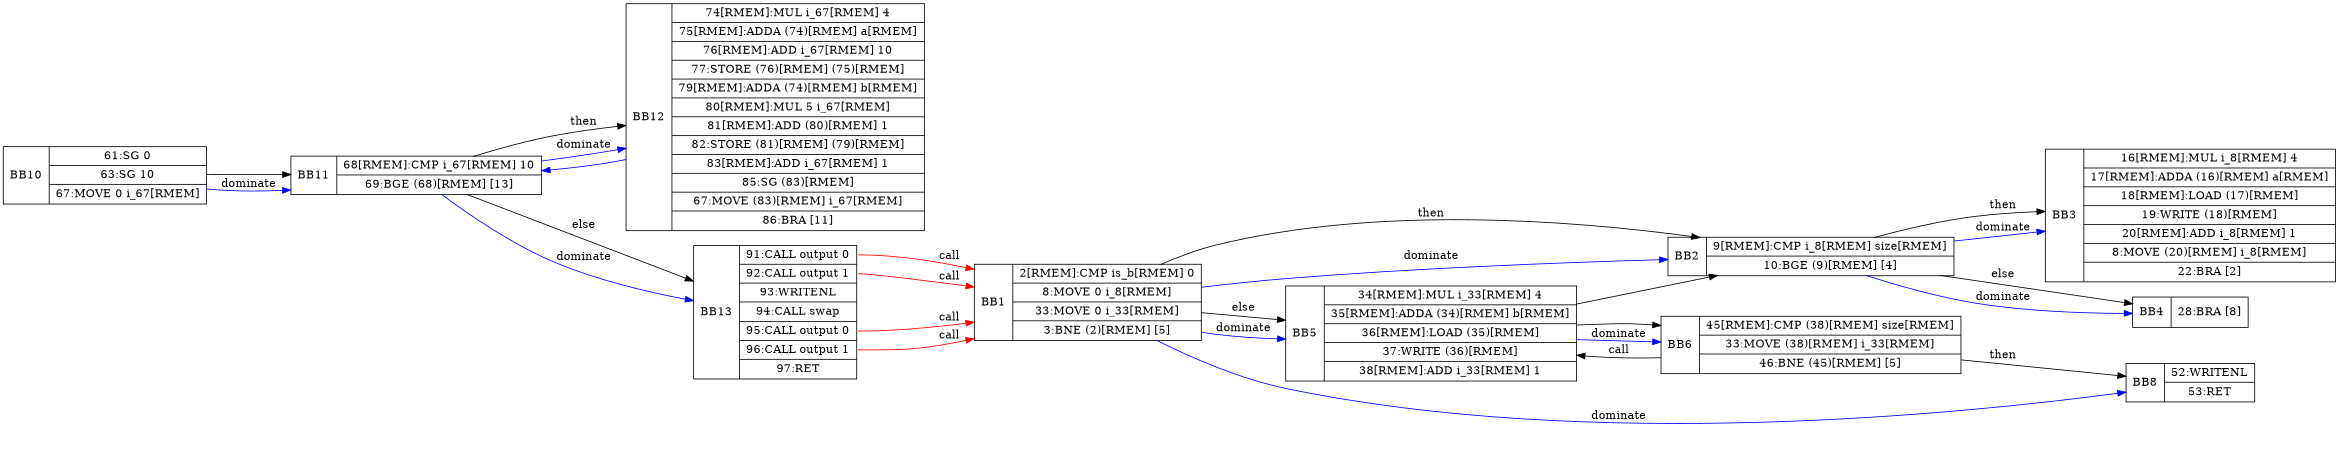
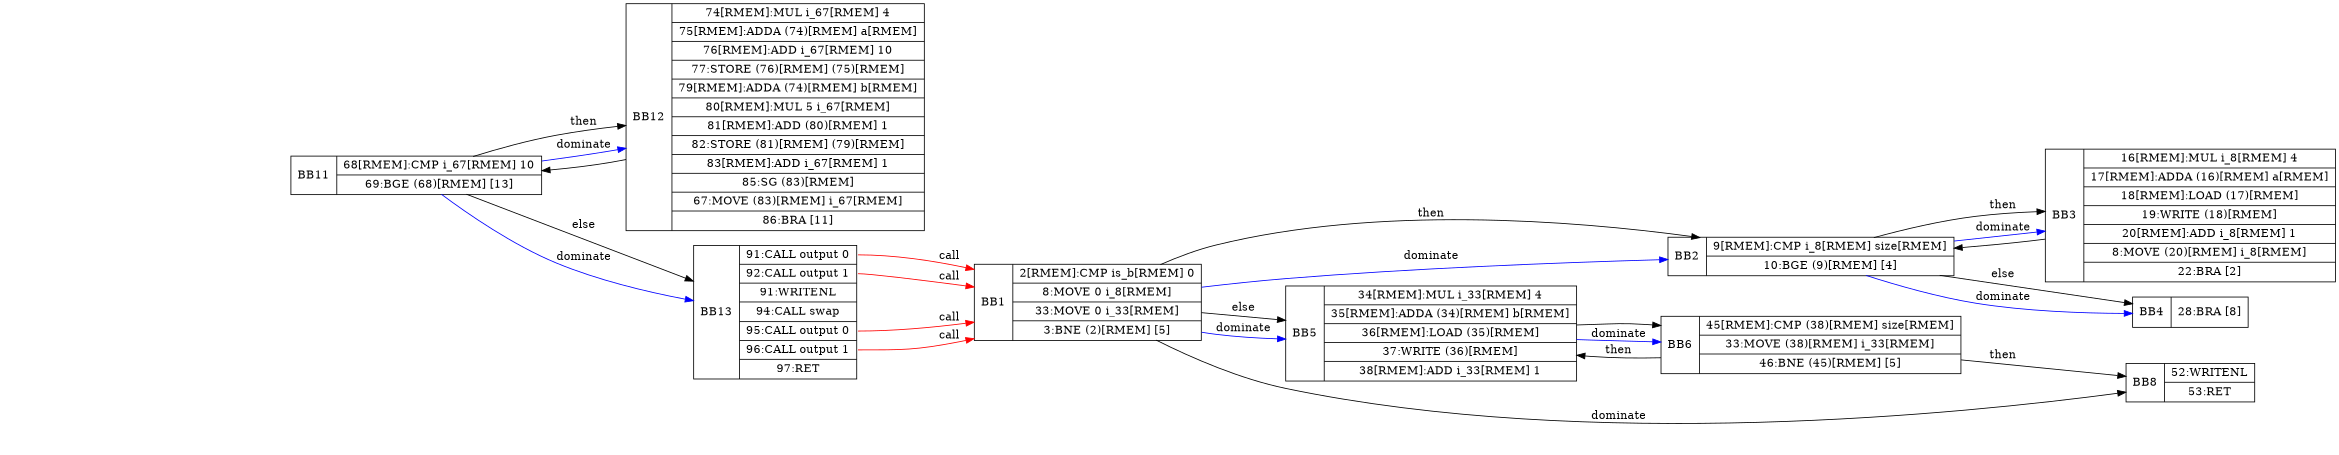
edge "BB12" -> "BB11": color blue -> black
node "BB10": removed
edge "BB5" -> "BB2": now "BB3" -> "BB2"
node "BB13": text "93:WRITENL" -> "91:WRITENL"
edge "BB6" -> "BB5": label "call" -> "then"
edge "BB1" -> "BB8": color blue -> black
